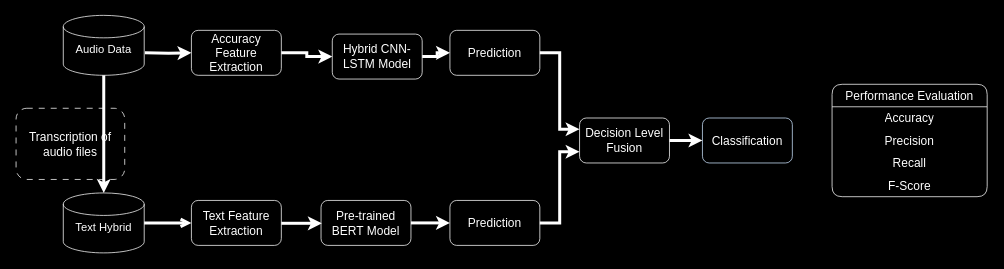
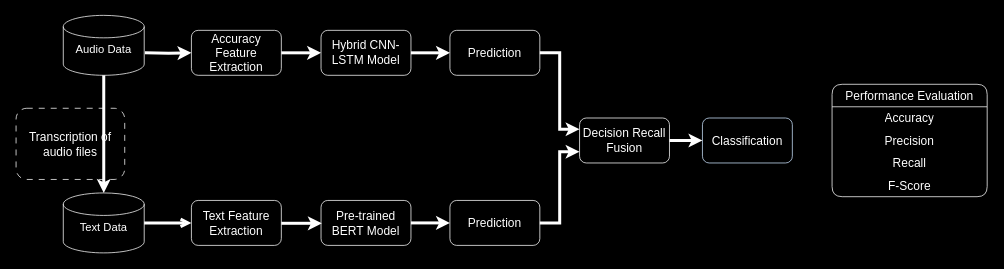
node "Hybrid CNN-LSTM Model": moved (377, 57) -> (366, 53)
node "Decision Level Fusion": label "Decision Level Fusion" -> "Decision Recall Fusion"
node "Text Hybrid": label "Text Hybrid" -> "Text Data"
